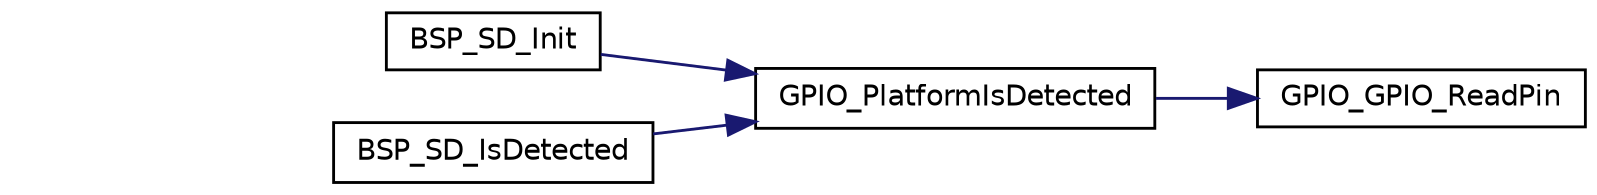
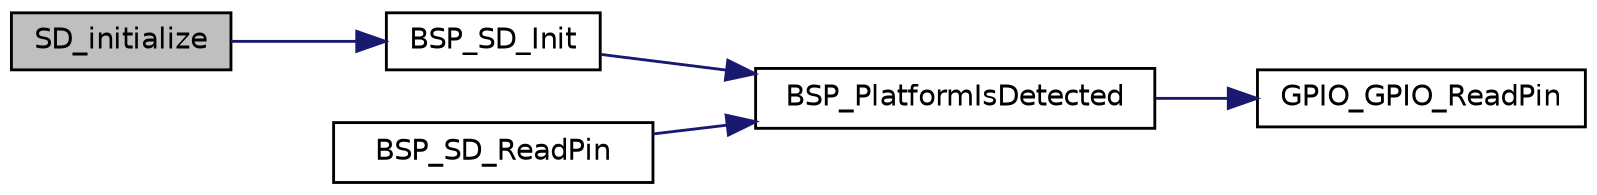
node "SD_initialize": added
node "GPIO_PlatformIsDetected": label "GPIO_PlatformIsDetected" -> "BSP_PlatformIsDetected"
node "BSP_SD_IsDetected": label "BSP_SD_IsDetected" -> "BSP_SD_ReadPin"
